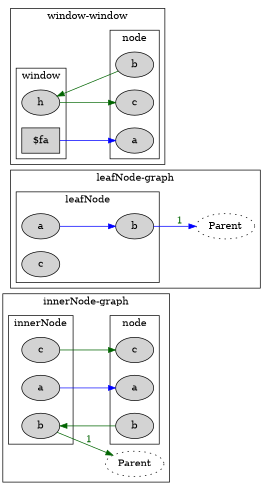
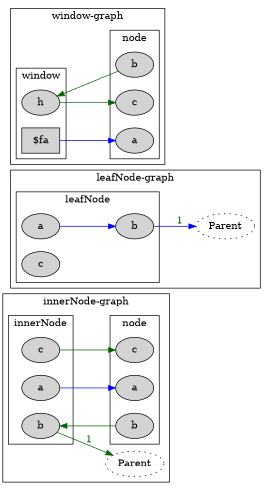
cluster "window-window": label "window-window" -> "window-graph"
